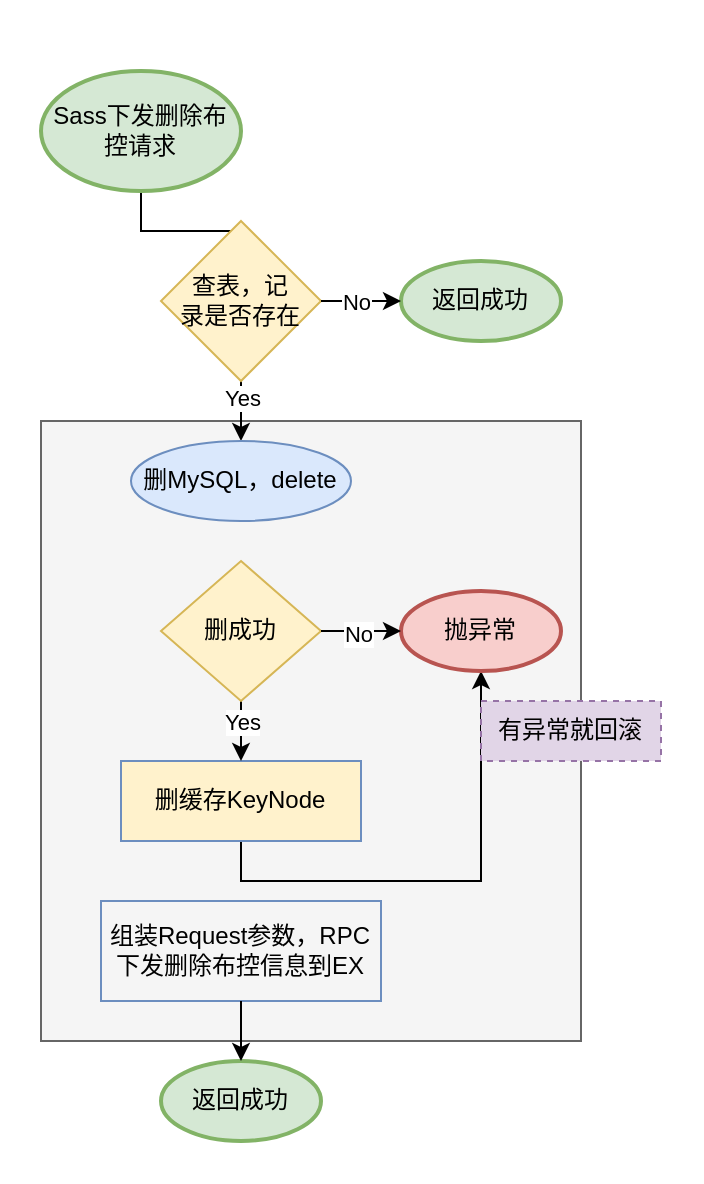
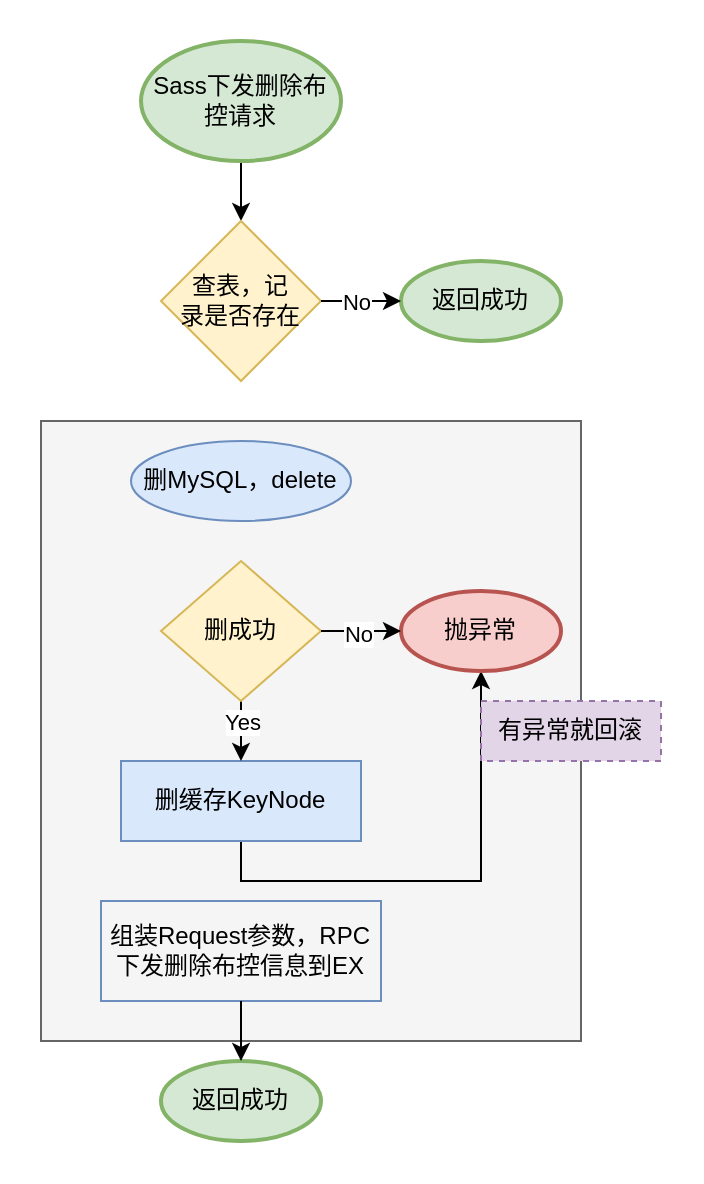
node "Sass下发删除布控请求": moved (141, 131) -> (241, 101)
edge "查表，记 录是否存在" -> "删MySQL，delete": removed, label "Yes"
node "删缓存KeyNode": fillcolor #fff2cc -> #dae8fc
